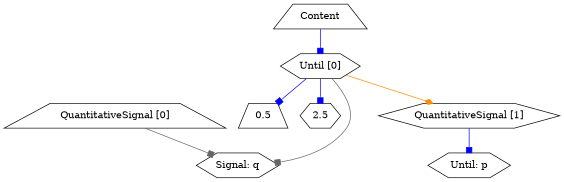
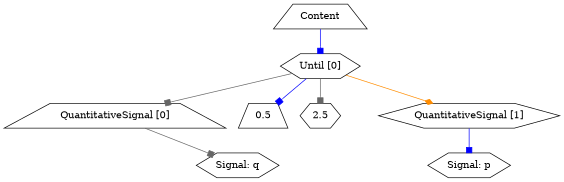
edge "Until [0]" -> "2.5": color blue -> gray40
edge "Until [0]" -> "Signal: q": now "Until [0]" -> "QuantitativeSignal [0]"
node "Until: p": label "Until: p" -> "Signal: p"
